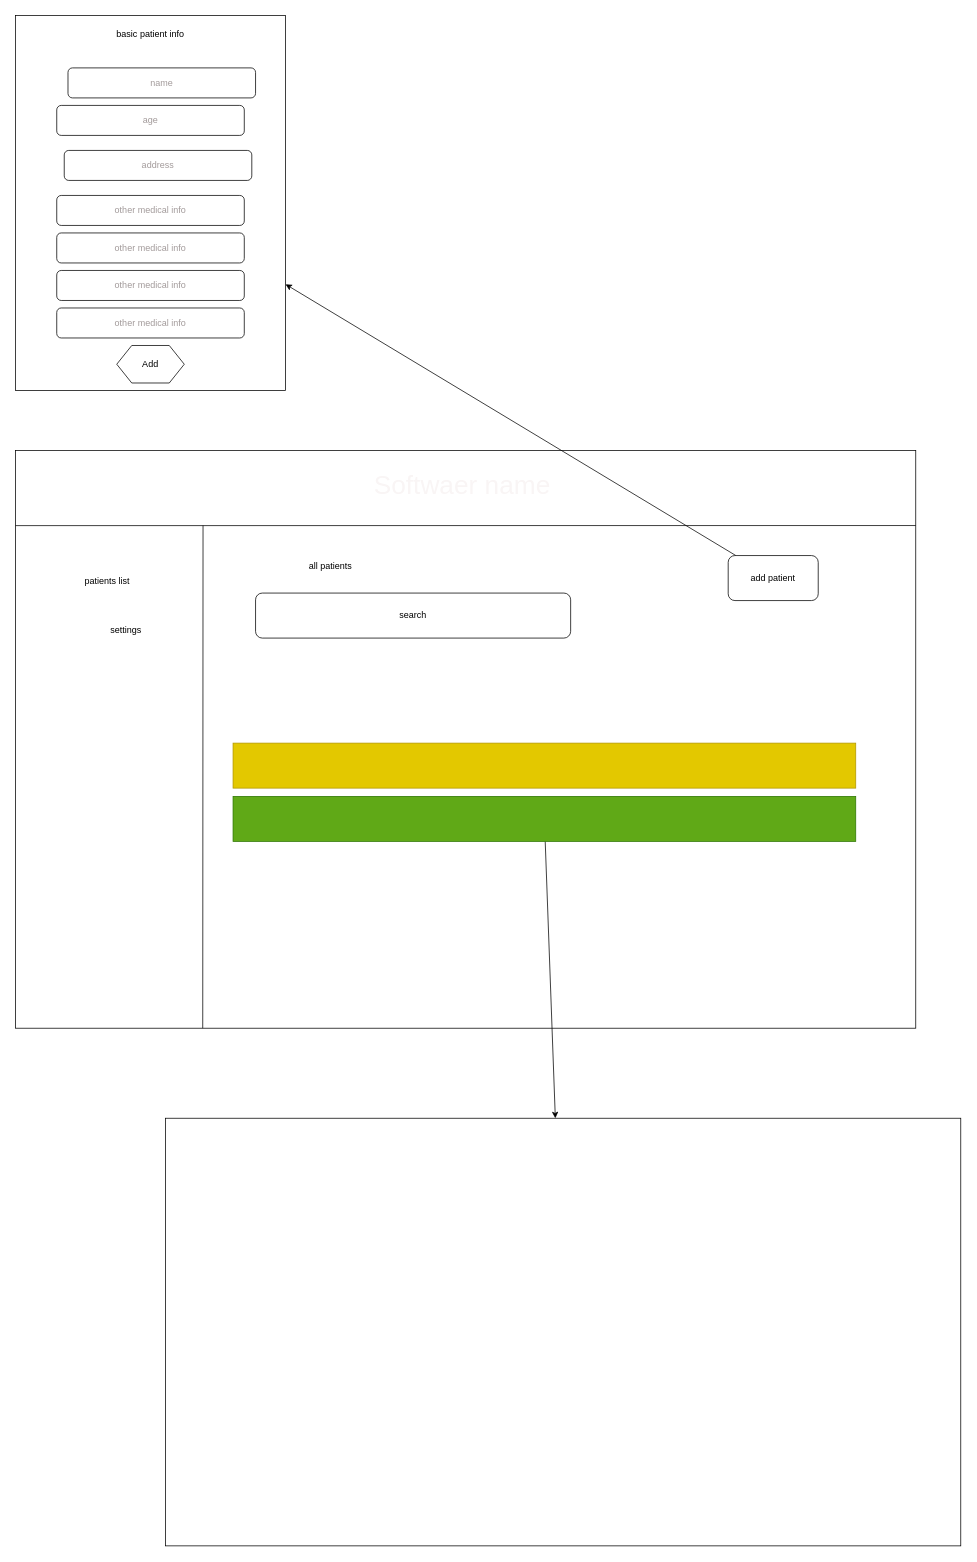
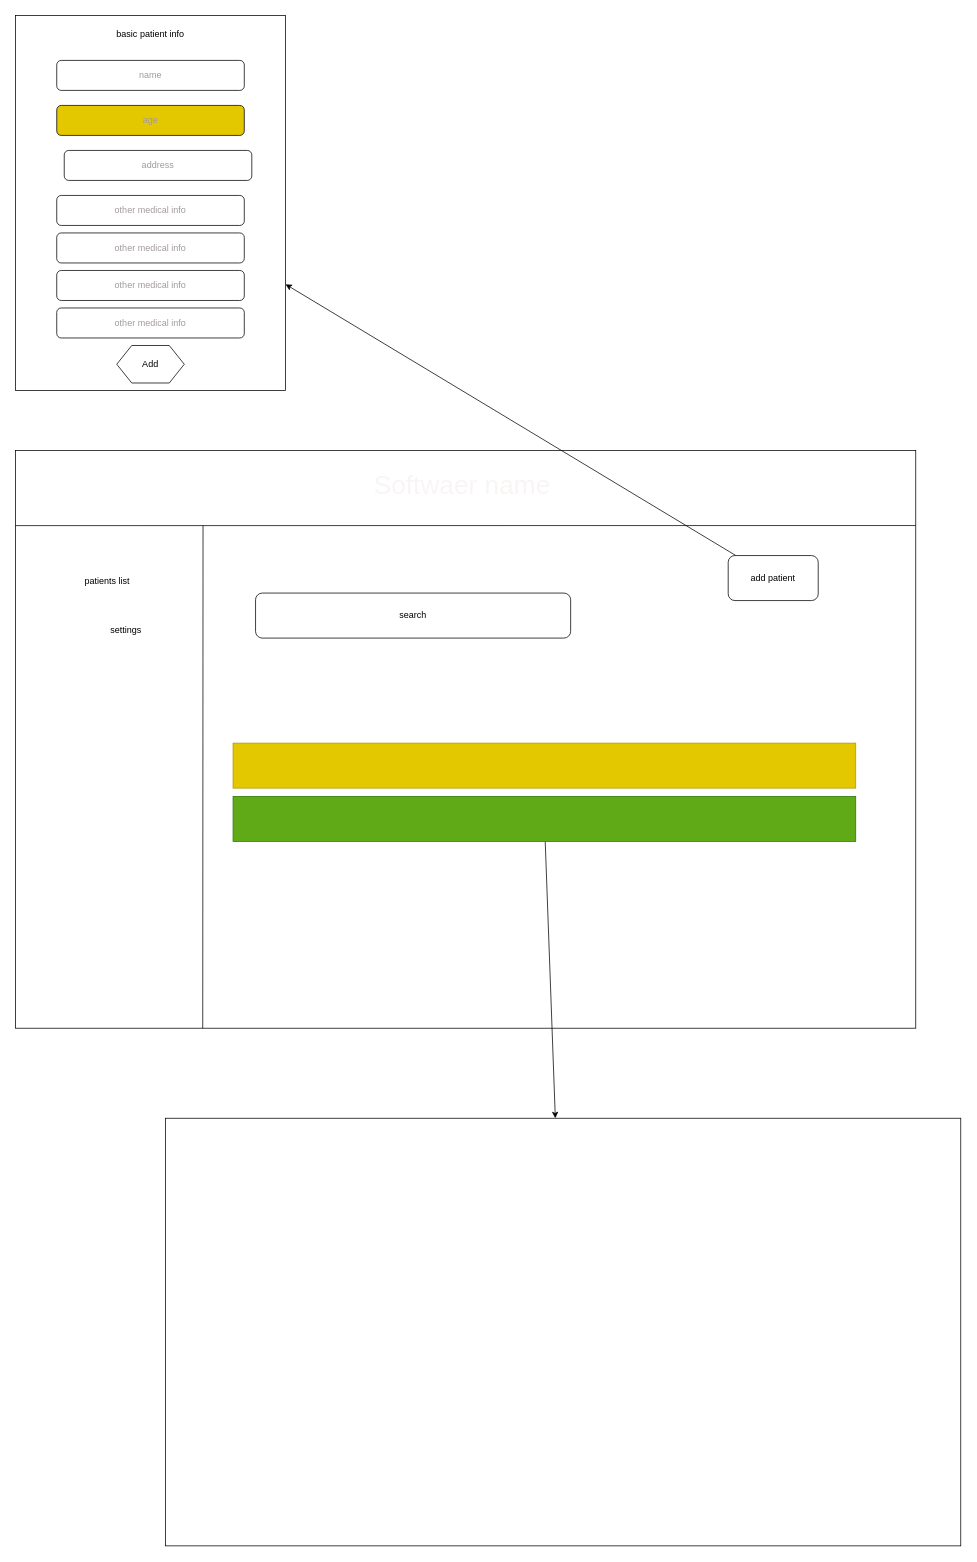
node "name": moved (162, 83) -> (150, 75)
node "age": fillcolor #ffffff -> #e3c800
node "all patients": removed
